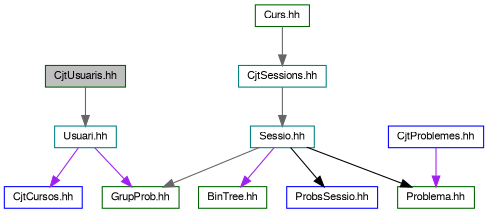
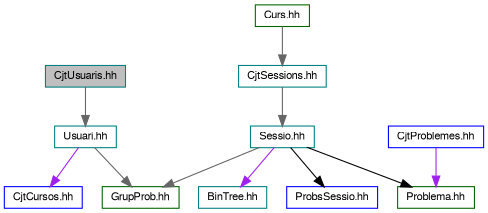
node "CjtUsuaris.hh": color darkgreen -> teal
edge "Usuari.hh" -> "GrupProb.hh": color purple -> gray40
node "BinTree.hh": color darkgreen -> teal
